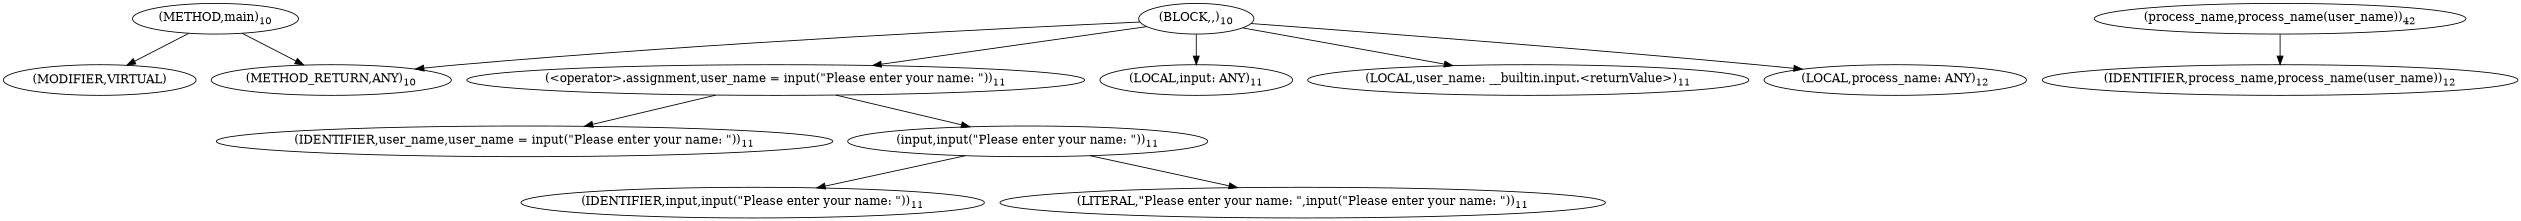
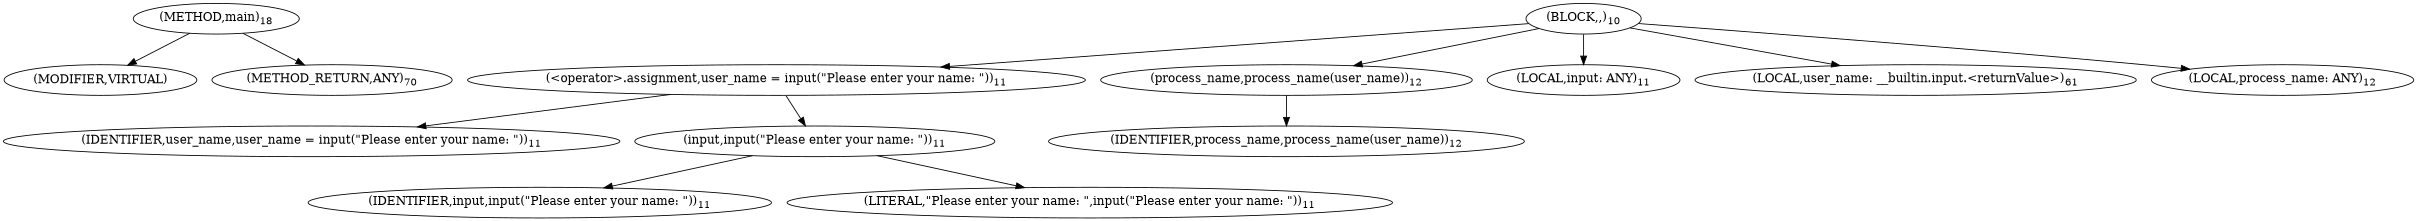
node "(METHOD,main)": text "10" -> "18"
node "(process_name,process_name(user_name))": text "42" -> "12"
edge "(BLOCK,,)" -> "(METHOD_RETURN,ANY)": now "(BLOCK,,)" -> "(process_name,process_name(user_name))"
node "(METHOD_RETURN,ANY)": text "10" -> "70"
node "(LOCAL,user_name: __builtin.input.<returnValue>)": text "11" -> "61"
